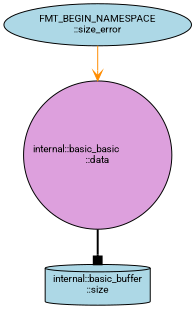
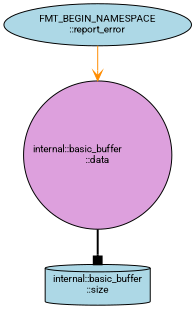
node "FMT_BEGIN_NAMESPACE ::size_error": label "FMT_BEGIN_NAMESPACE ::size_error" -> "FMT_BEGIN_NAMESPACE ::report_error"
node "internal::basic_basic ::data": label "internal::basic_basic ::data" -> "internal::basic_buffer ::data"
